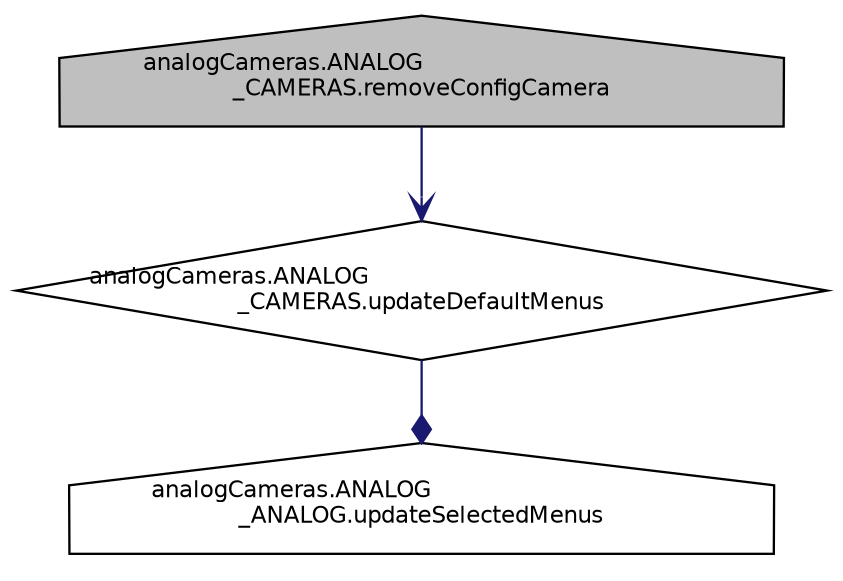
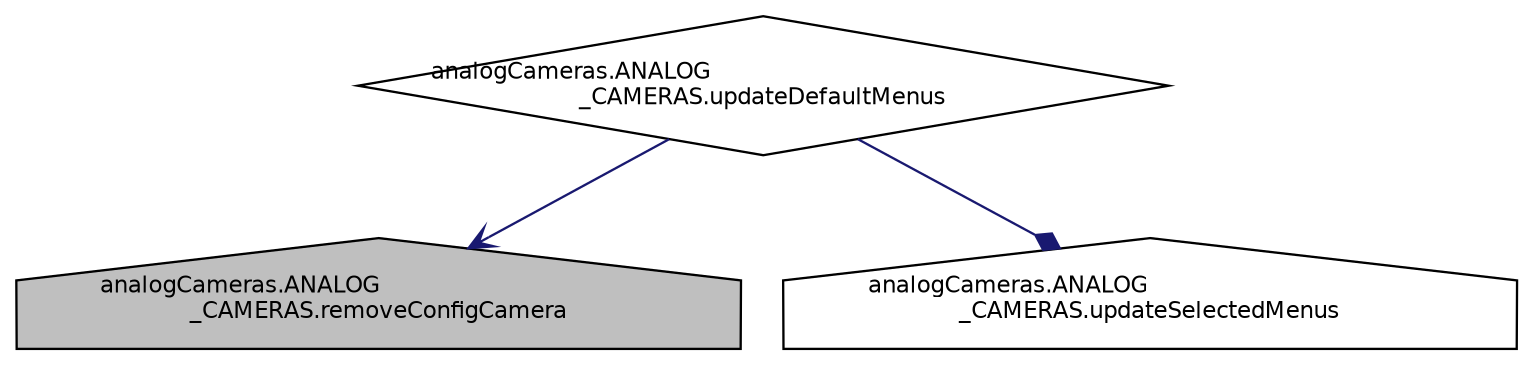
edge "analogCameras.ANALOG _CAMERAS.removeConfigCamera" -> "analogCameras.ANALOG _CAMERAS.updateDefaultMenus": reversed
node "analogCameras.ANALOG _ANALOG.updateSelectedMenus": label "analogCameras.ANALOG _ANALOG.updateSelectedMenus" -> "analogCameras.ANALOG _CAMERAS.updateSelectedMenus"
